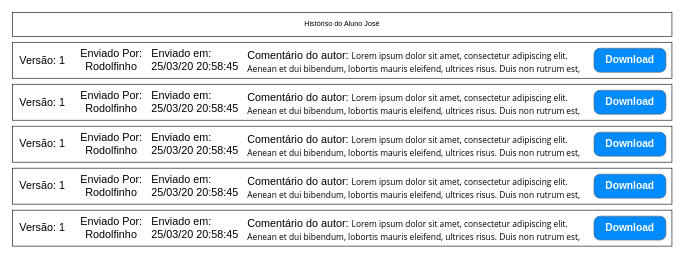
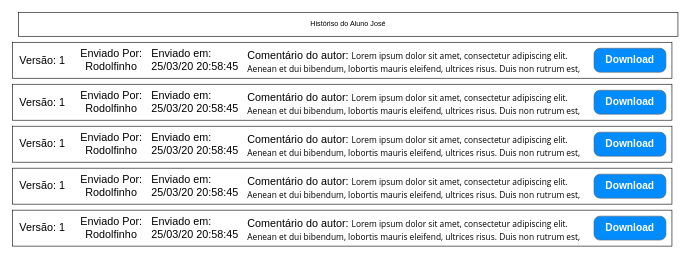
node "Históriso do Aluno José": moved (342, 24) -> (348, 24)
